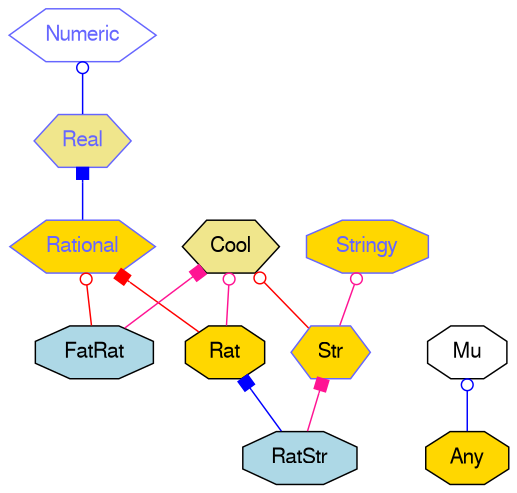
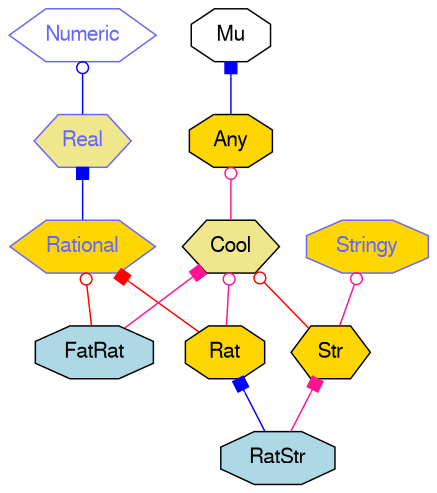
edge "Cool" -> "Any": added
node "Str": color #6666ff -> #000000
edge "Any" -> "Mu": arrowhead odot -> box
